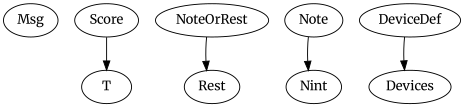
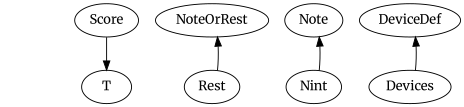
node "Msg": removed
edge "NoteOrRest" -> "Rest": reversed
edge "Note" -> "Nint": reversed
edge "DeviceDef" -> "Devices": reversed
